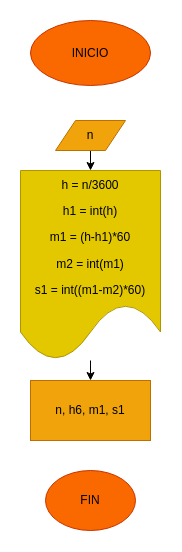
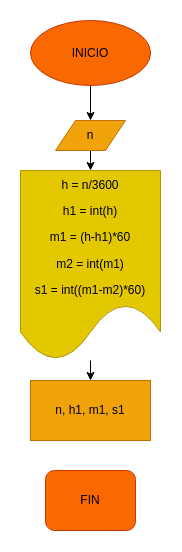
edge "INICIO" -> "n": added
node "n, h6, m1, s1": label "n, h6, m1, s1" -> "n, h1, m1, s1"
node "FIN": shape ellipse -> rounded rectangle
